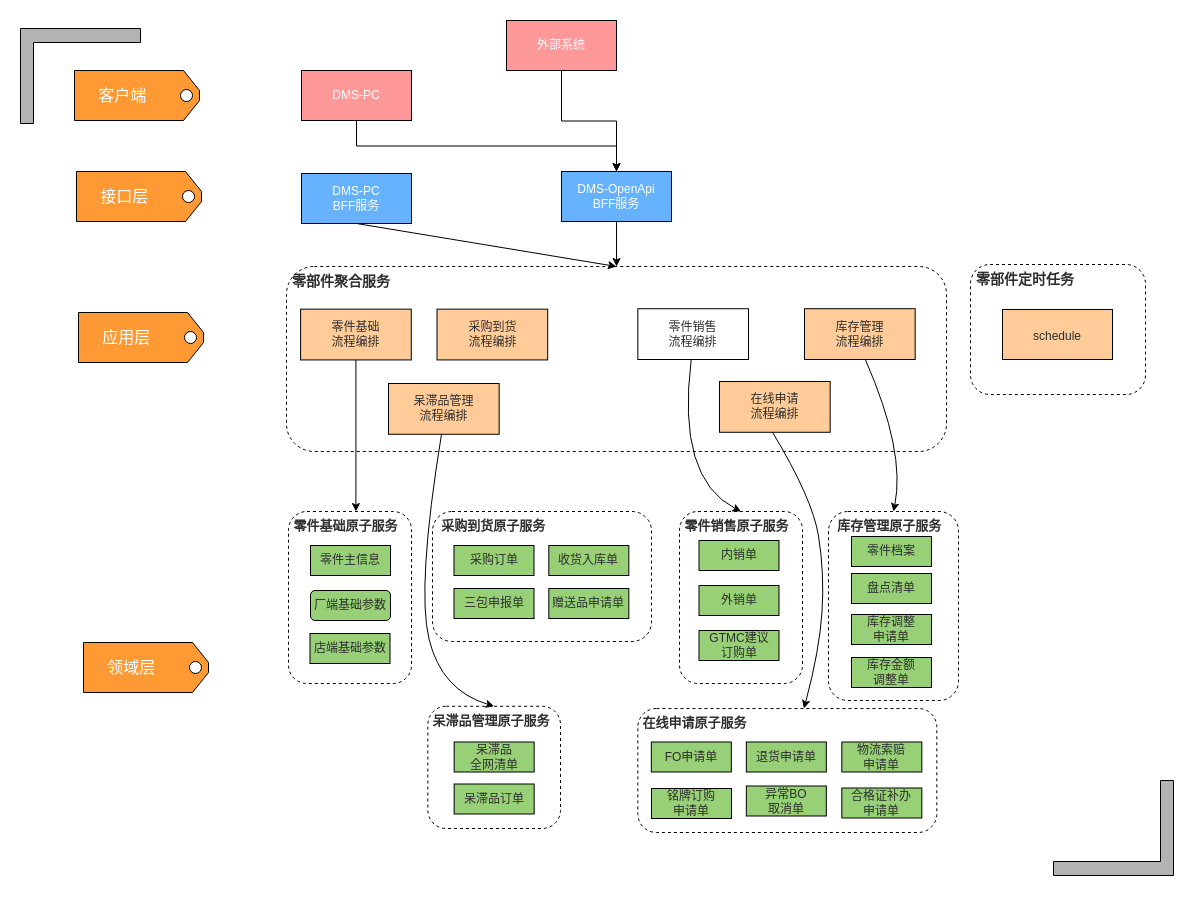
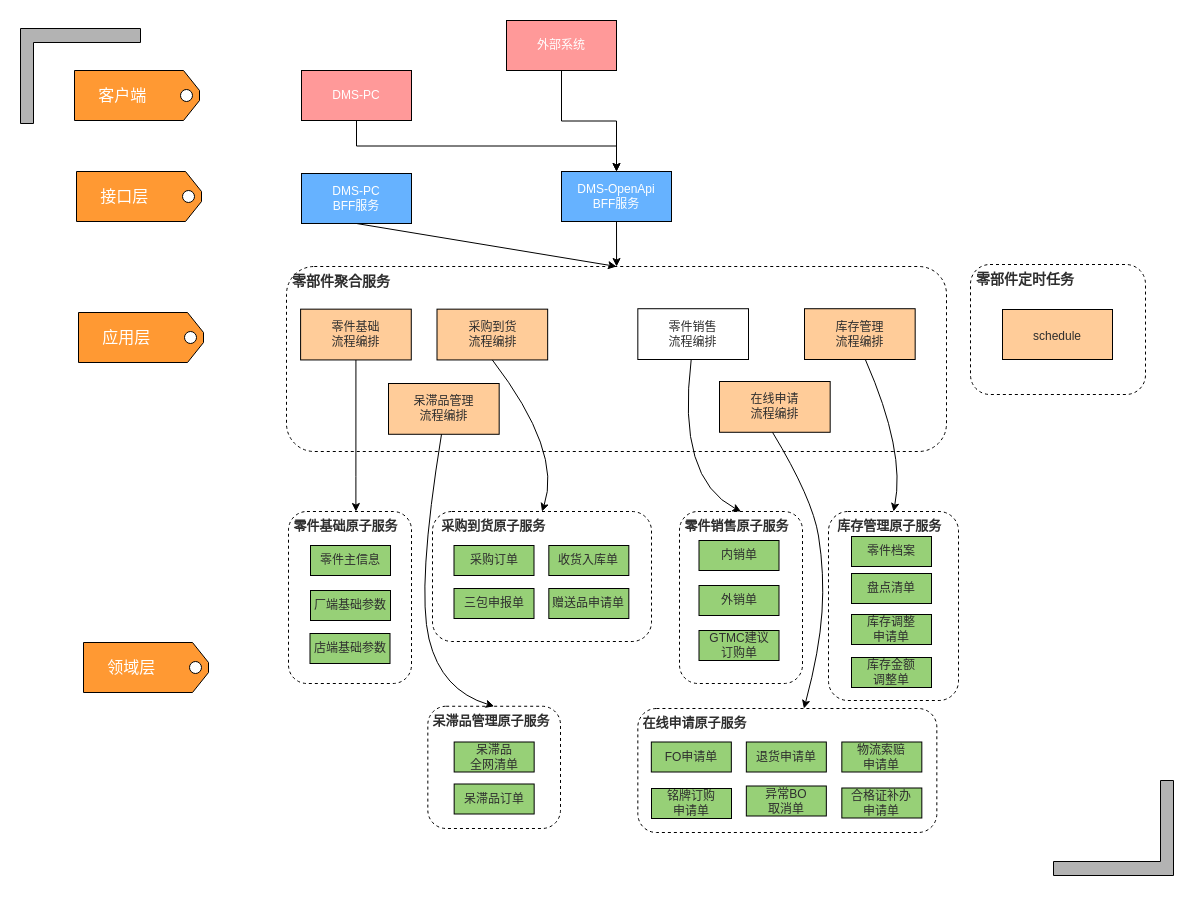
edge "采购到货 流程编排" -> "采购到货原子服务": added
node "厂端基础参数": shape rounded rectangle -> rectangle
